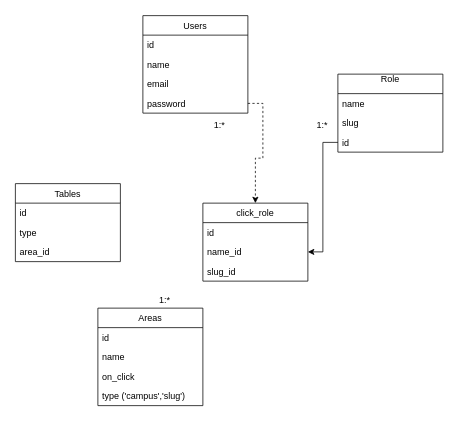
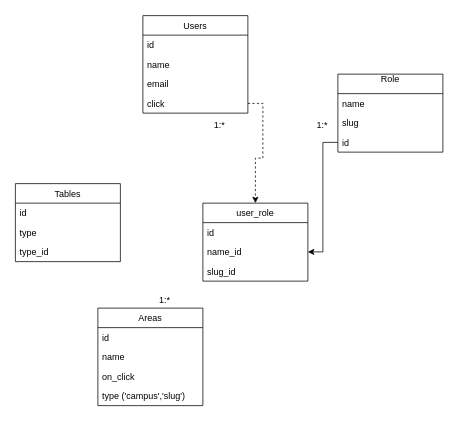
node "password": label "password" -> "click"
node "click_role": label "click_role" -> "user_role"
node "area_id": label "area_id" -> "type_id"
